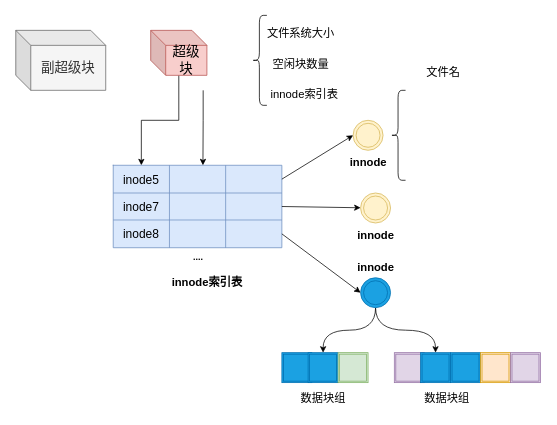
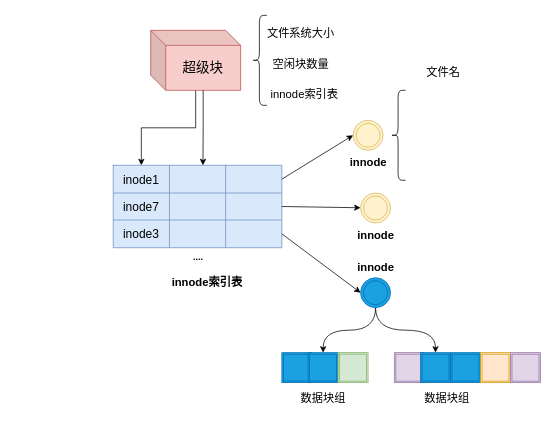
node "超级块": size 56x45 -> 90x60
node "副超级块": removed
node "inode5": label "inode5" -> "inode1"
node "inode8": label "inode8" -> "inode3"
